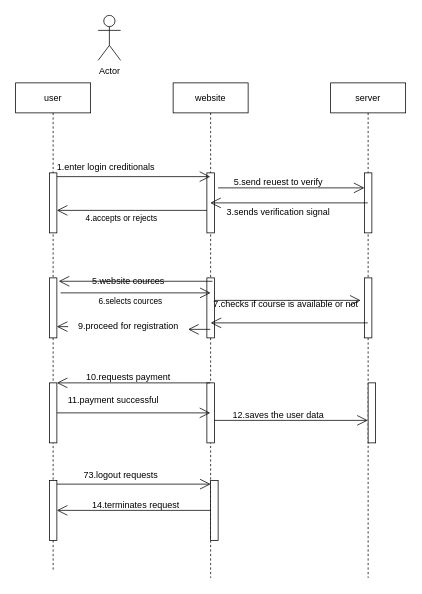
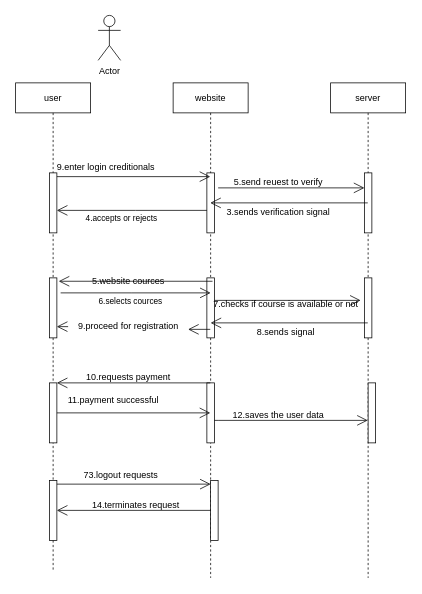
node "1.enter login creditionals": label "1.enter login creditionals" -> "9.enter login creditionals"
node "8.sends signal": added
